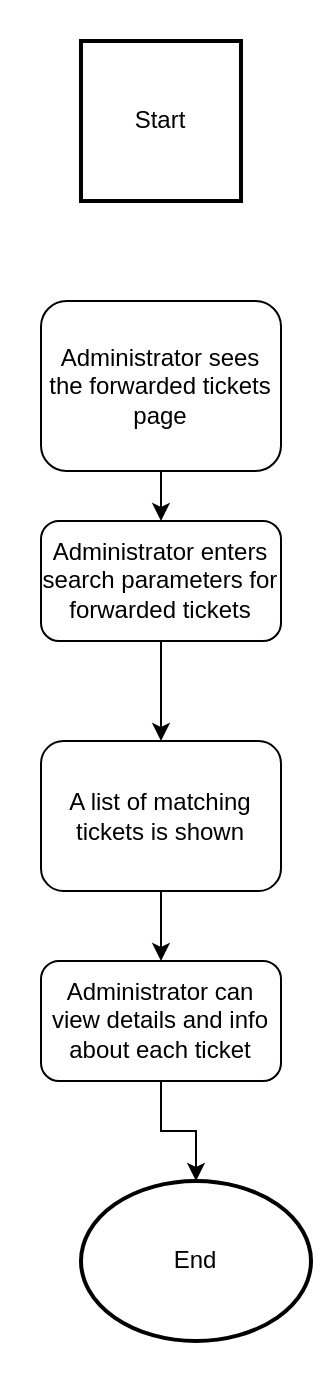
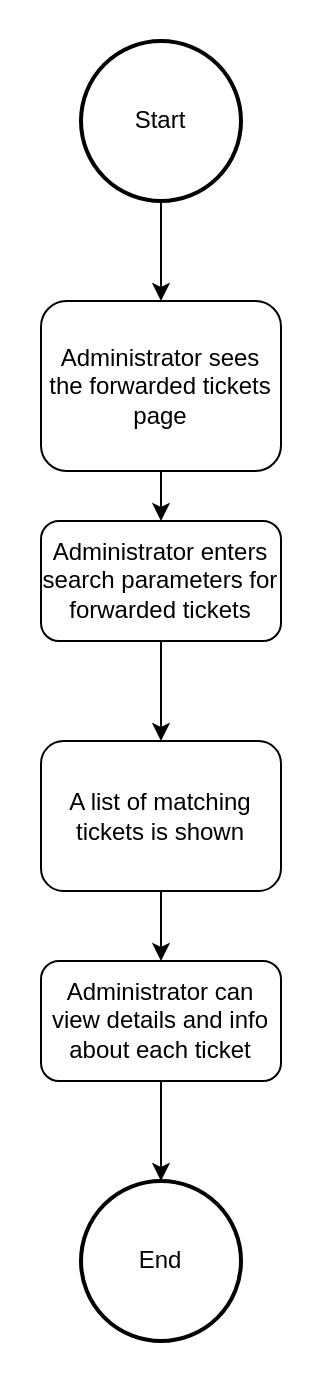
node "Start": shape rectangle -> ellipse
edge "Start" -> "Administrator sees the forwarded tickets page": added
node "End": size 230x160 -> 160x160
